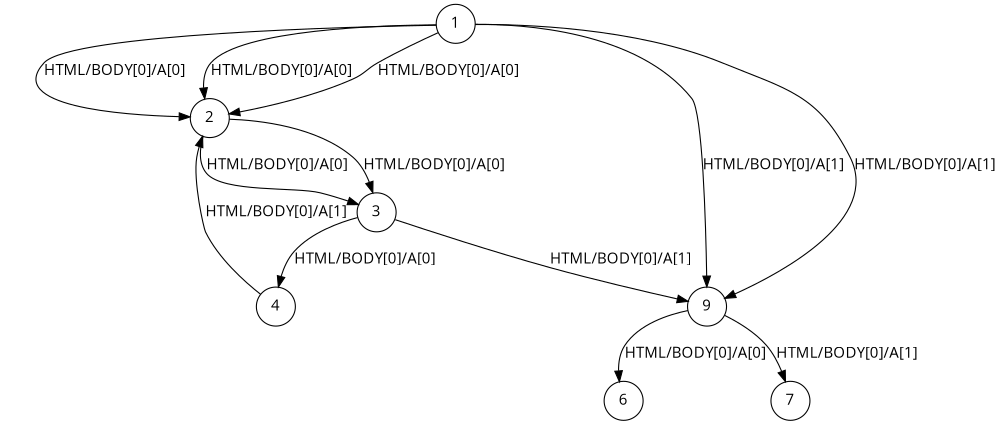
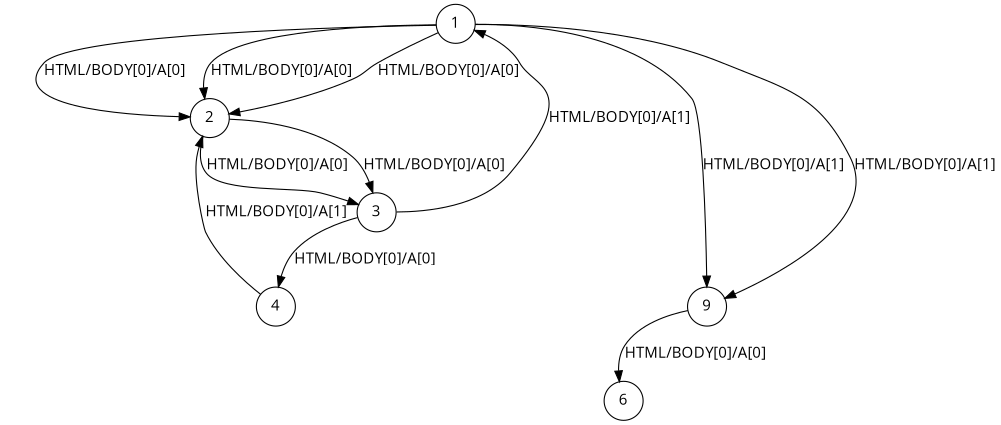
edge "3" -> "9": now "3" -> "1"
node "7": removed
